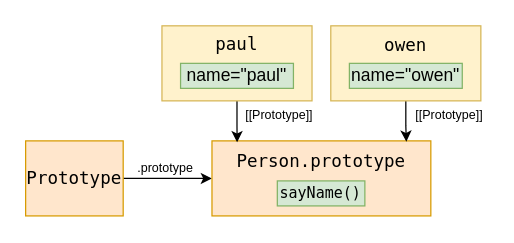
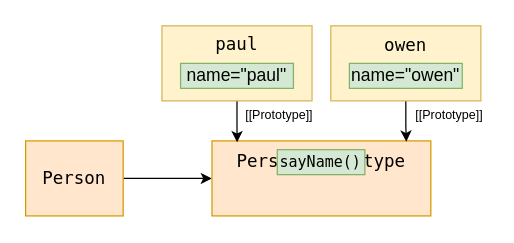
node ".prototype": removed
node "Prototype": label "Prototype" -> "Person"
node "sayName()": moved (321, 193) -> (321, 162)
